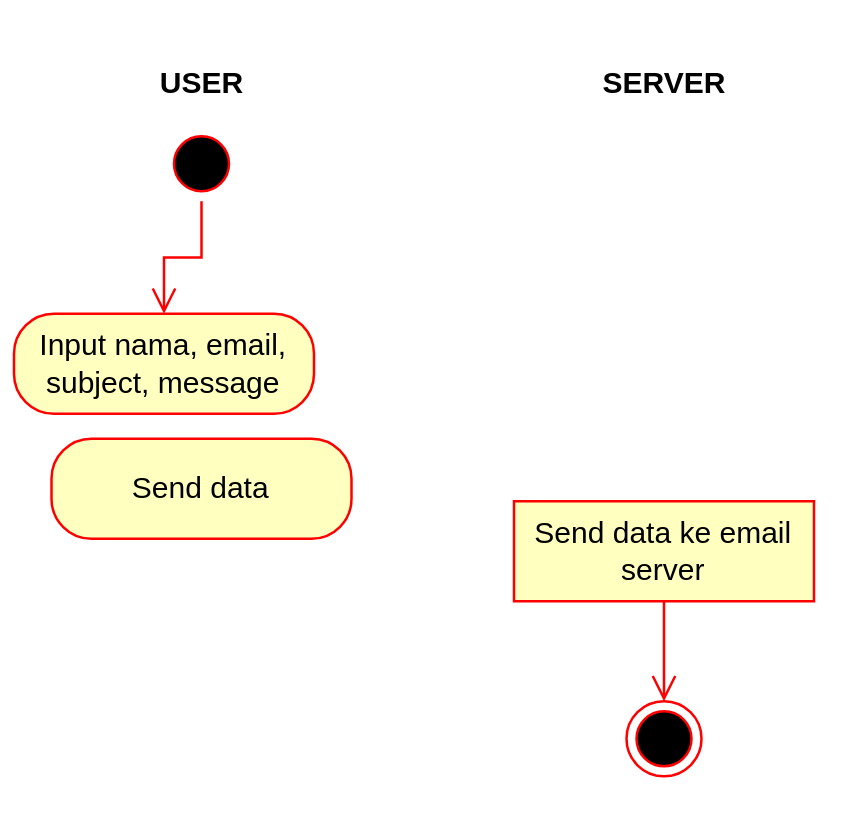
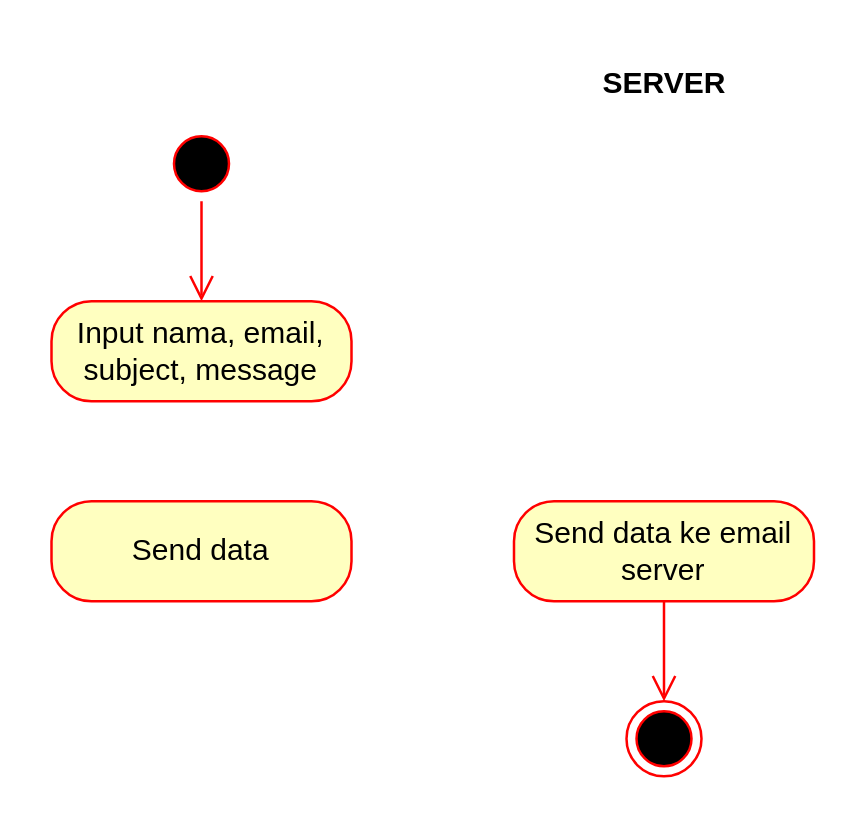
node "USER": removed
node "Input nama, email, subject, message": moved (164, 364) -> (201, 351)
node "Send data": moved (201, 489) -> (201, 551)
node "Send data ke email server": shape rectangle -> rounded rectangle
